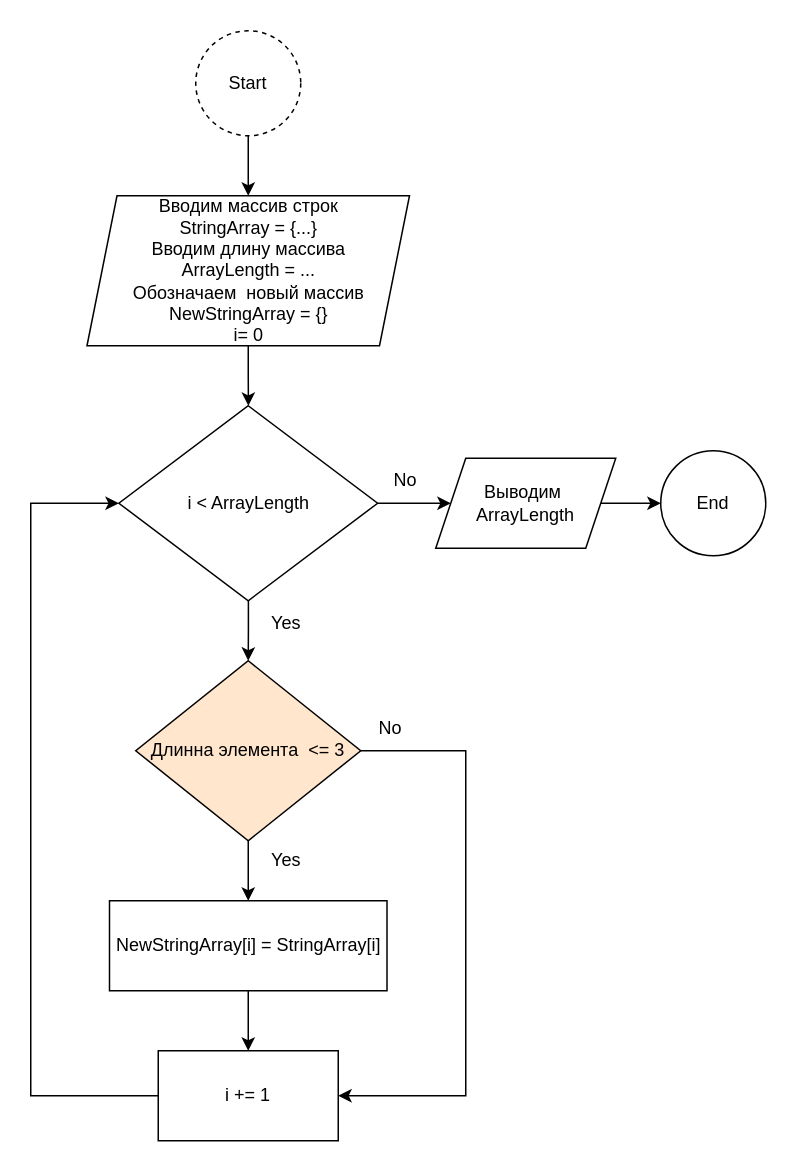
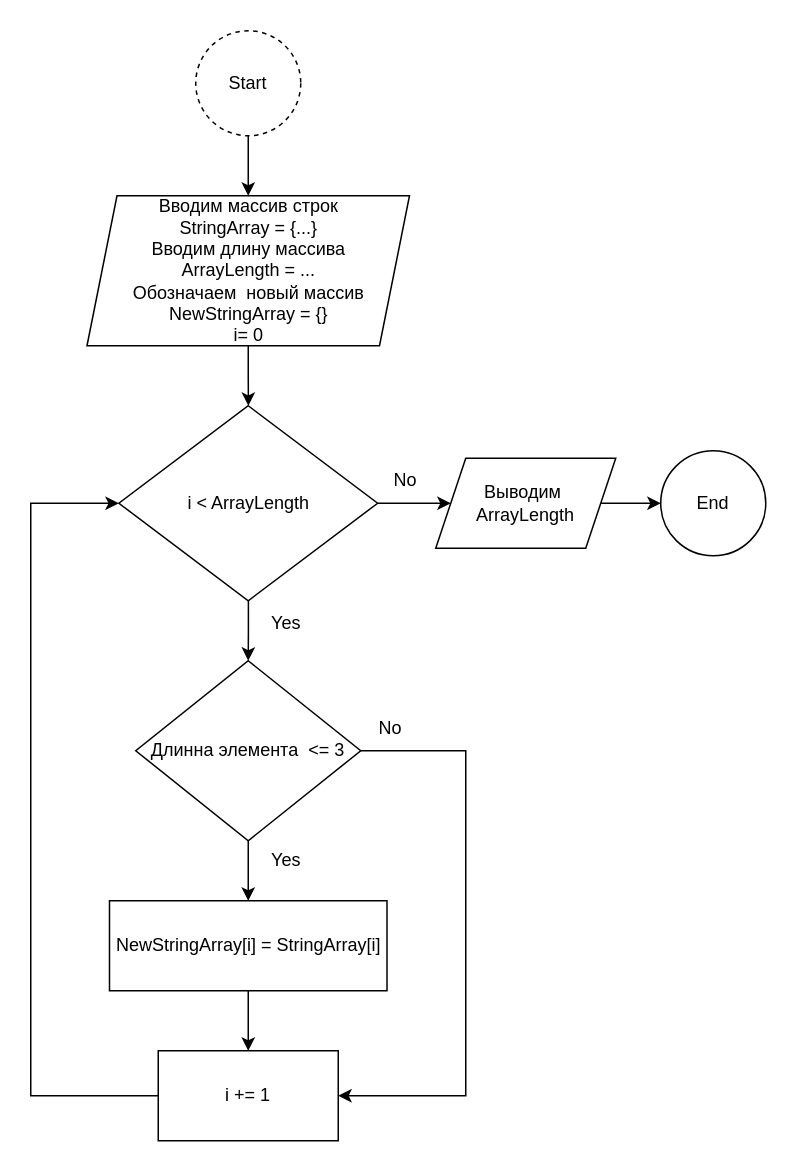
node "Длинна элемента <= 3": fillcolor #ffe6cc -> #ffffff
